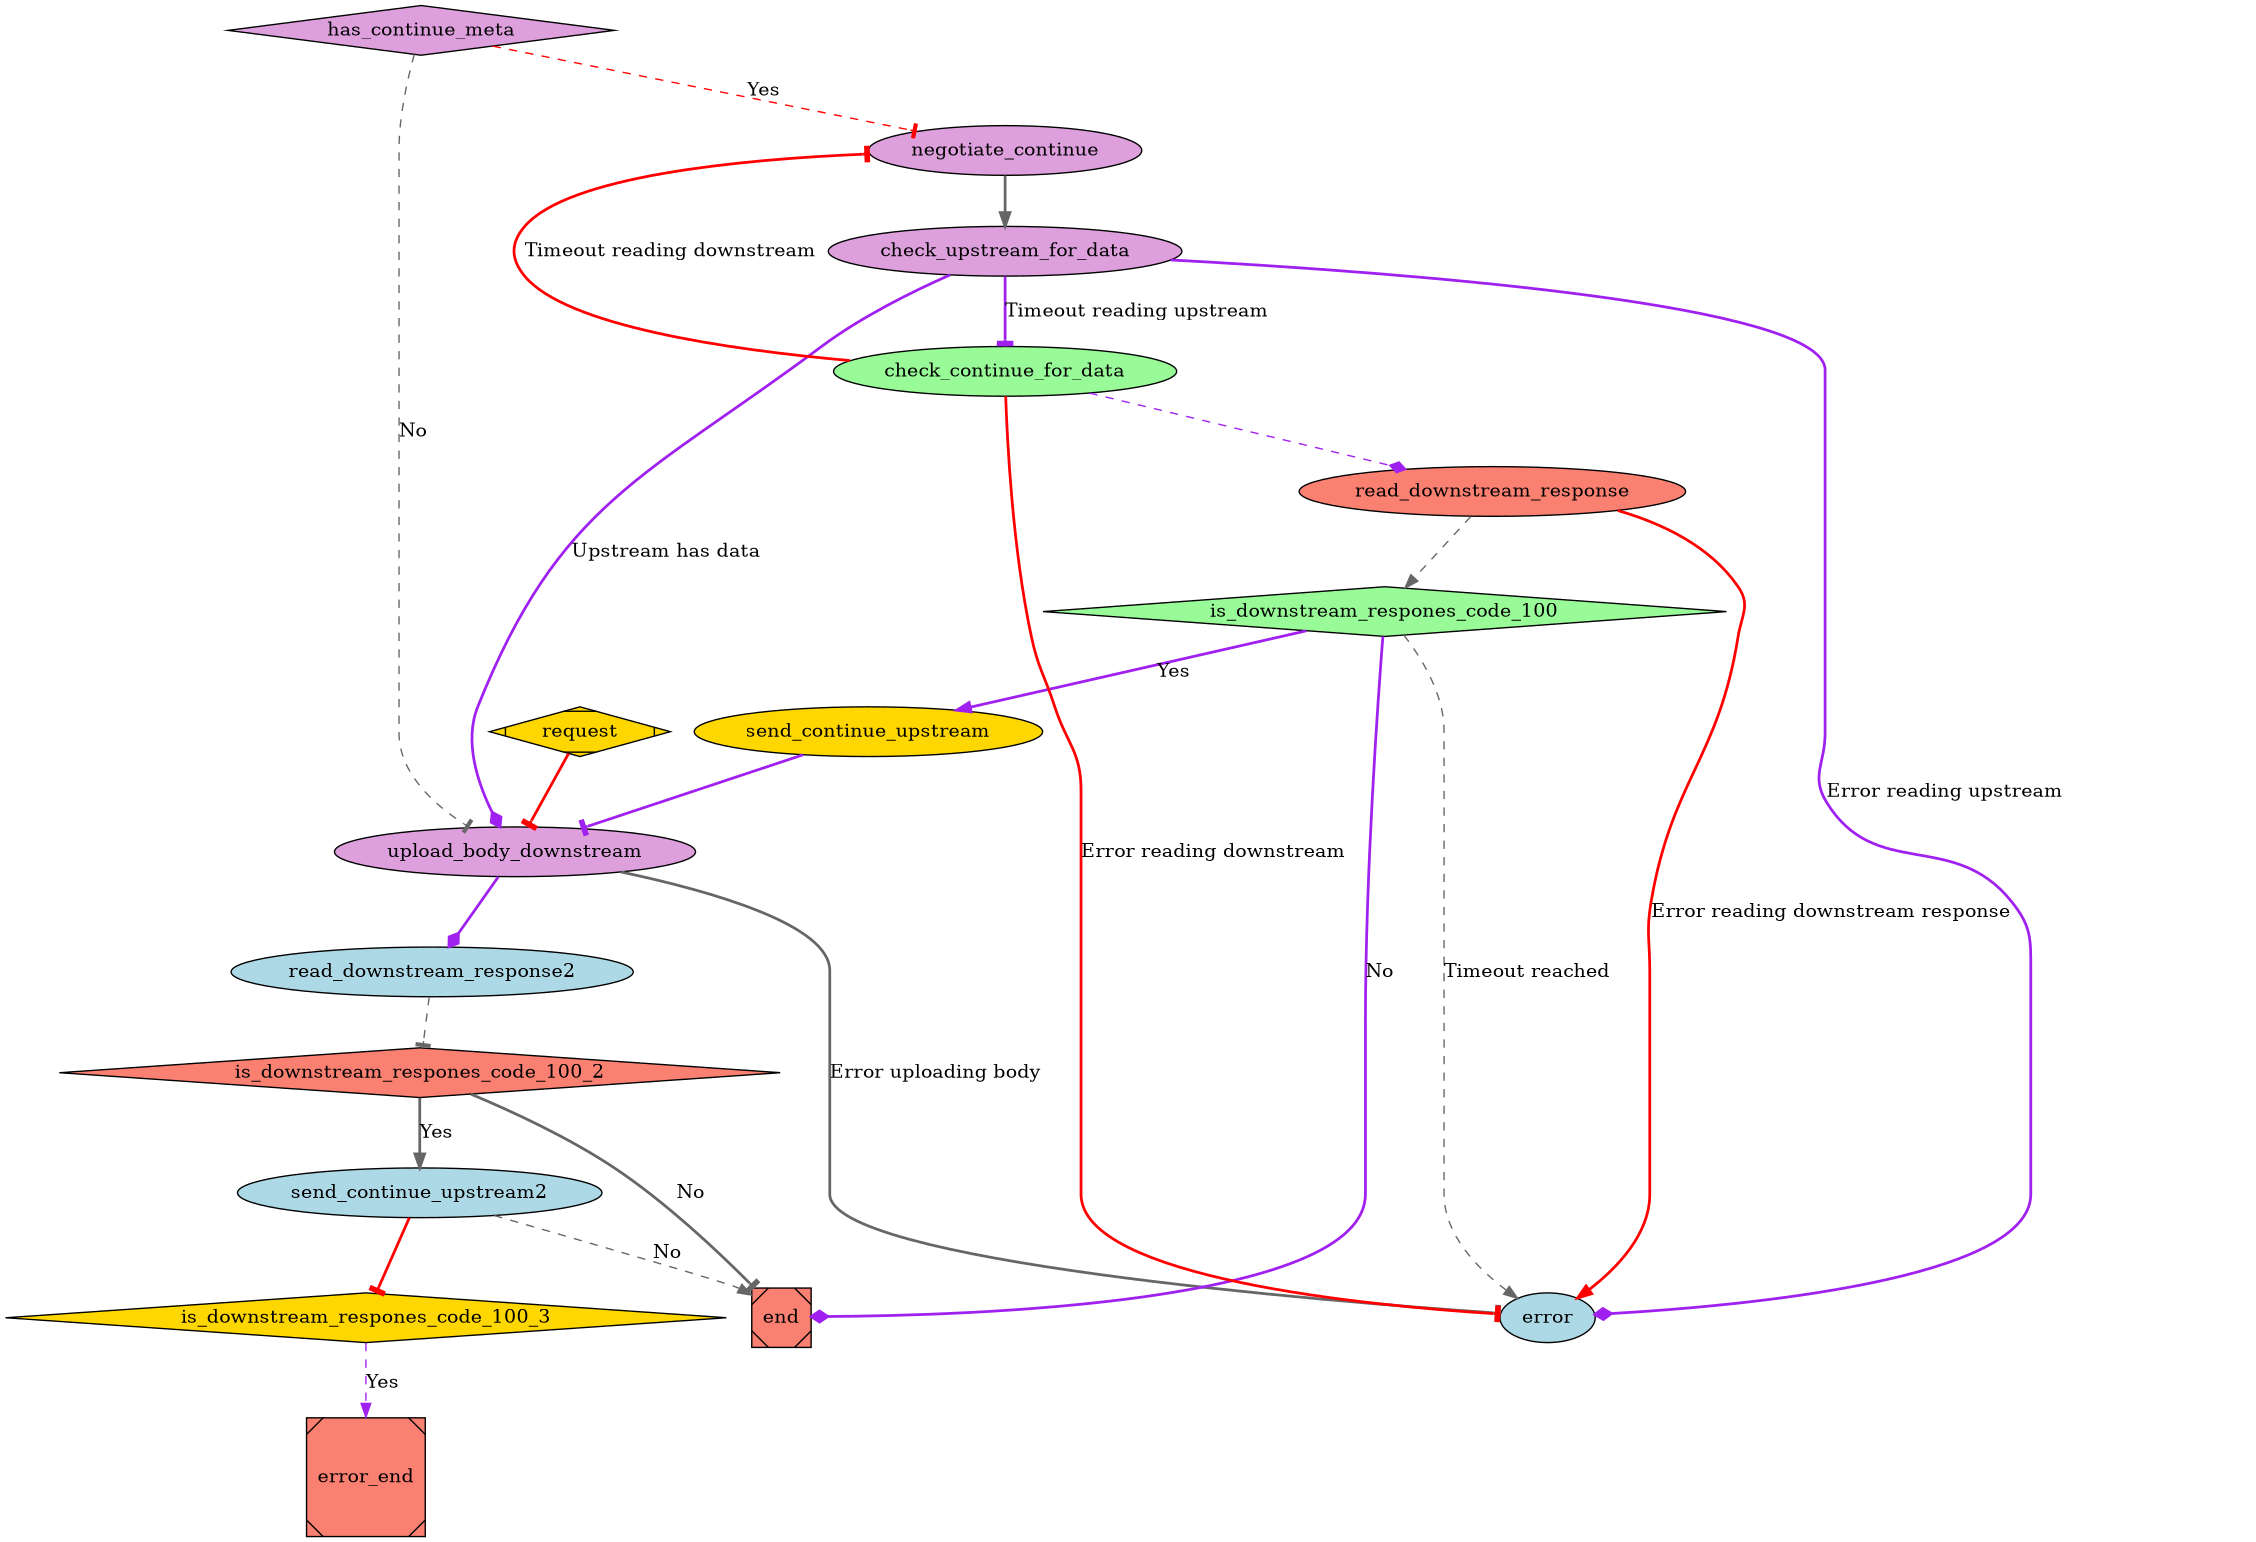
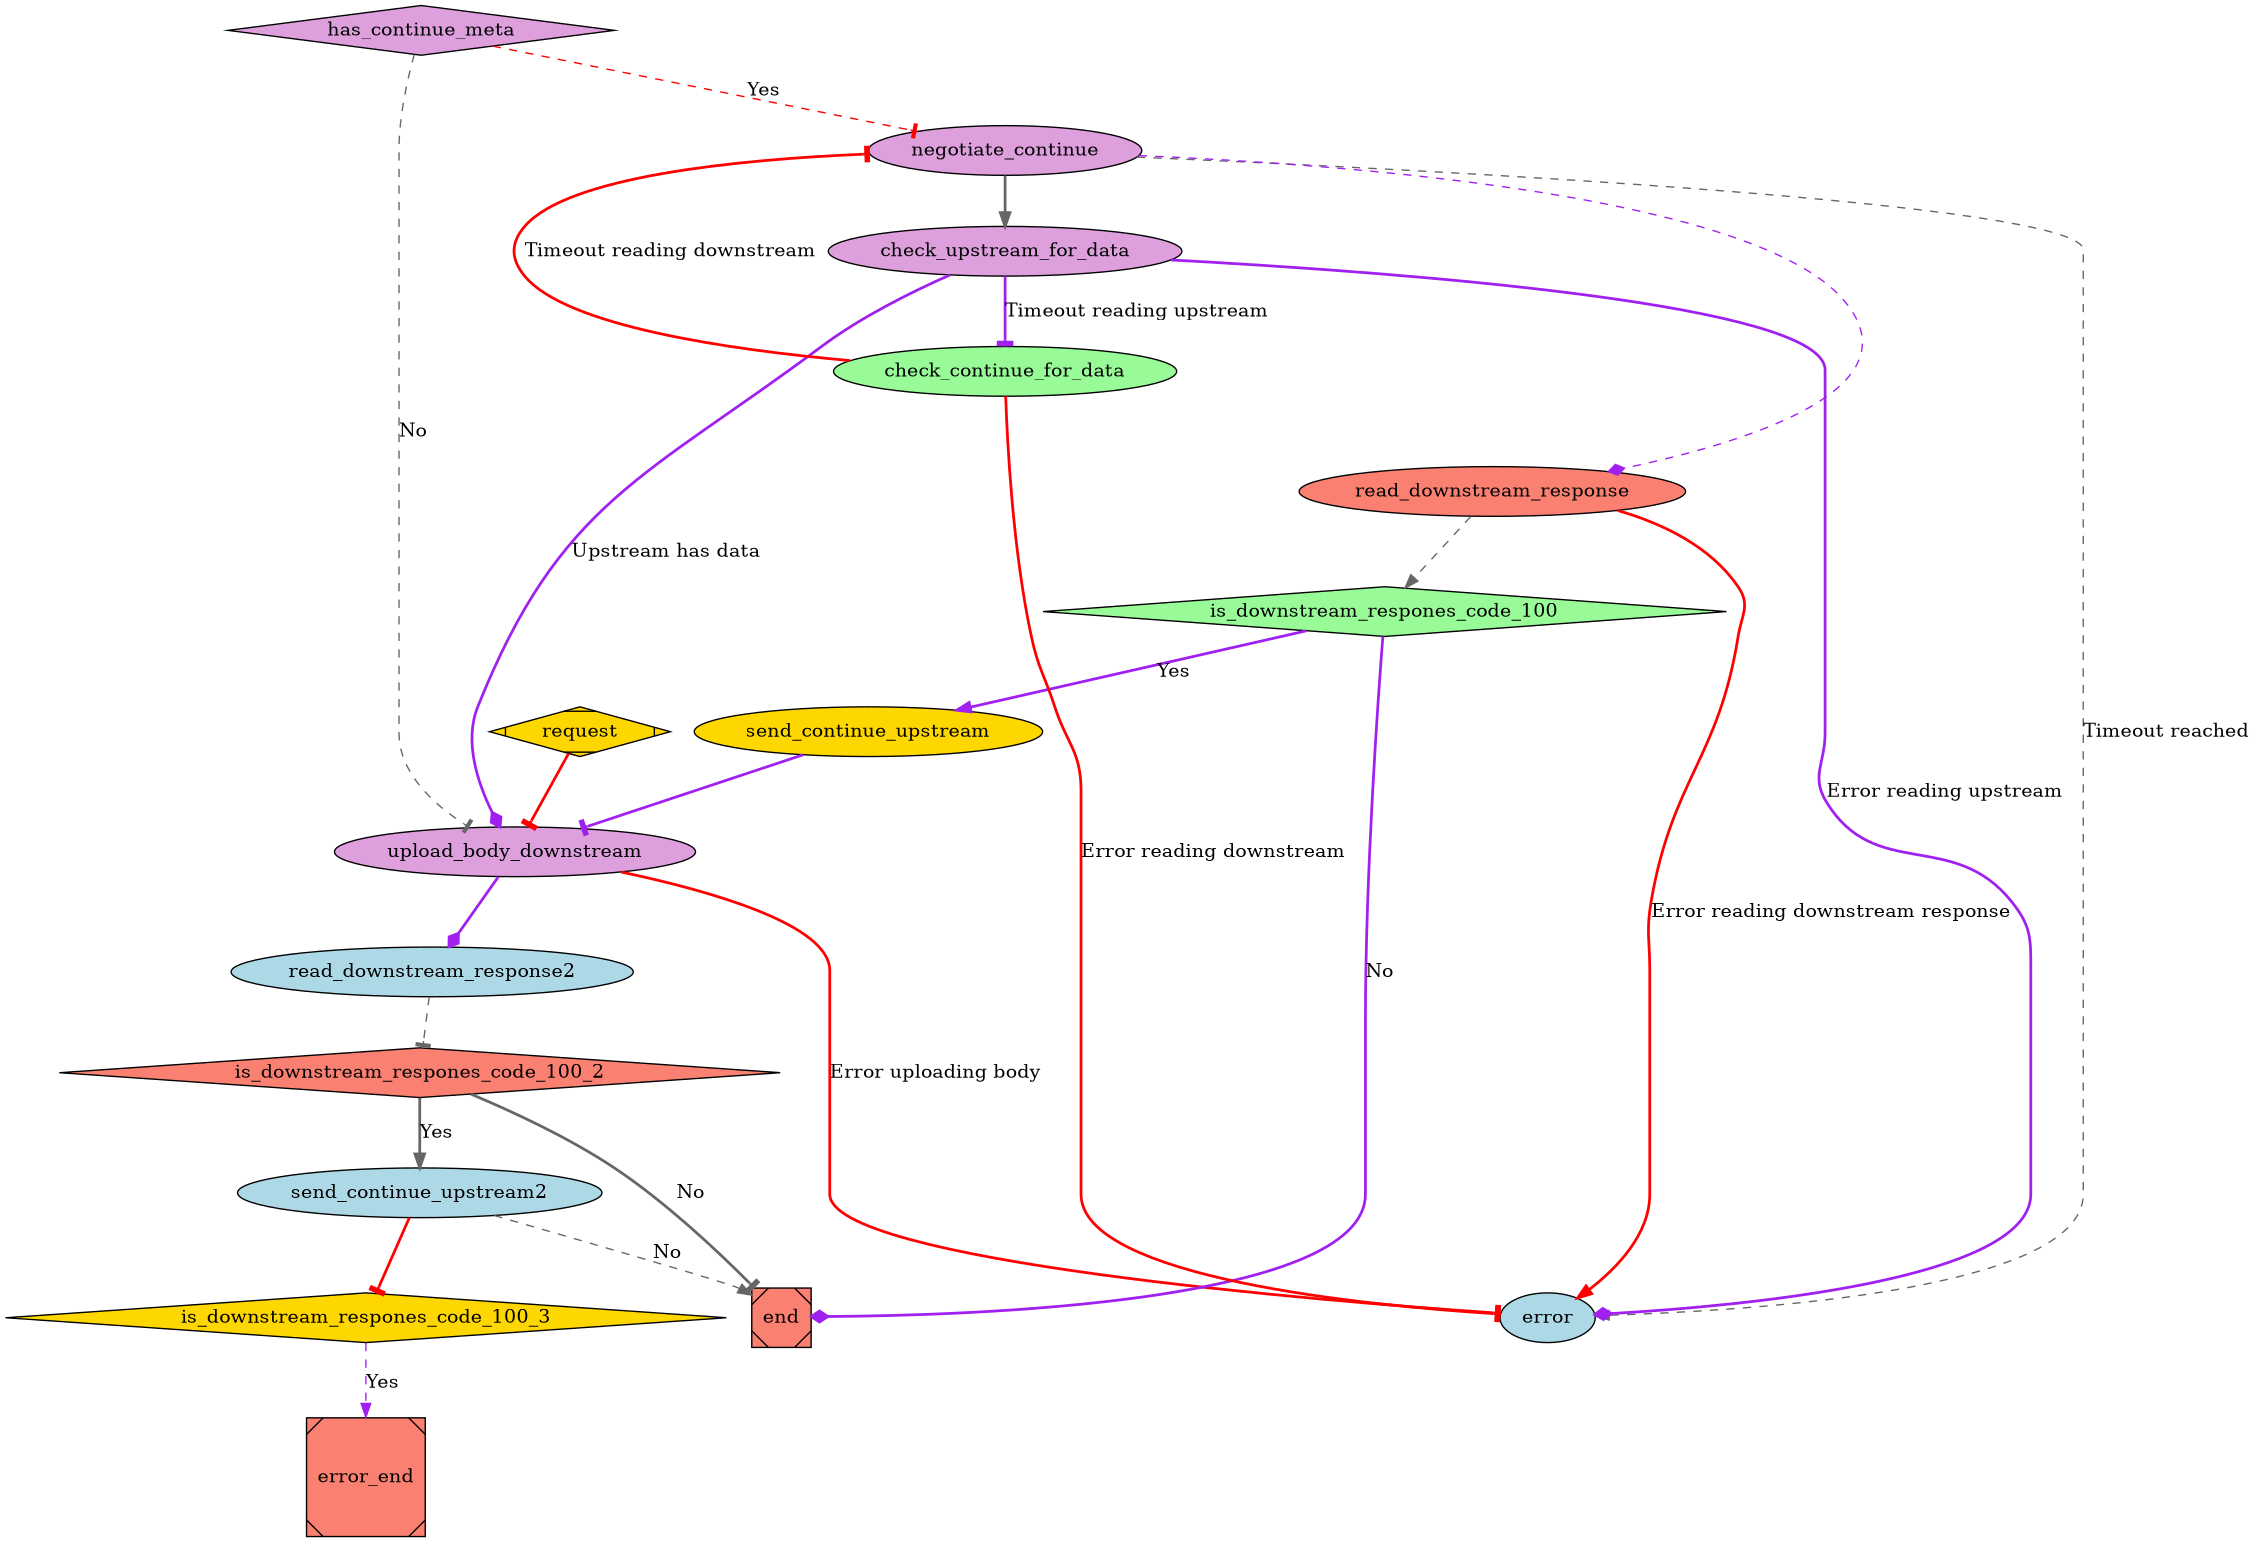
edge "check_continue_for_data" -> "read_downstream_response": now "negotiate_continue" -> "read_downstream_response"
edge "is_downstream_respones_code_100" -> "error": now "negotiate_continue" -> "error"
edge "upload_body_downstream" -> "error": color gray40 -> red
